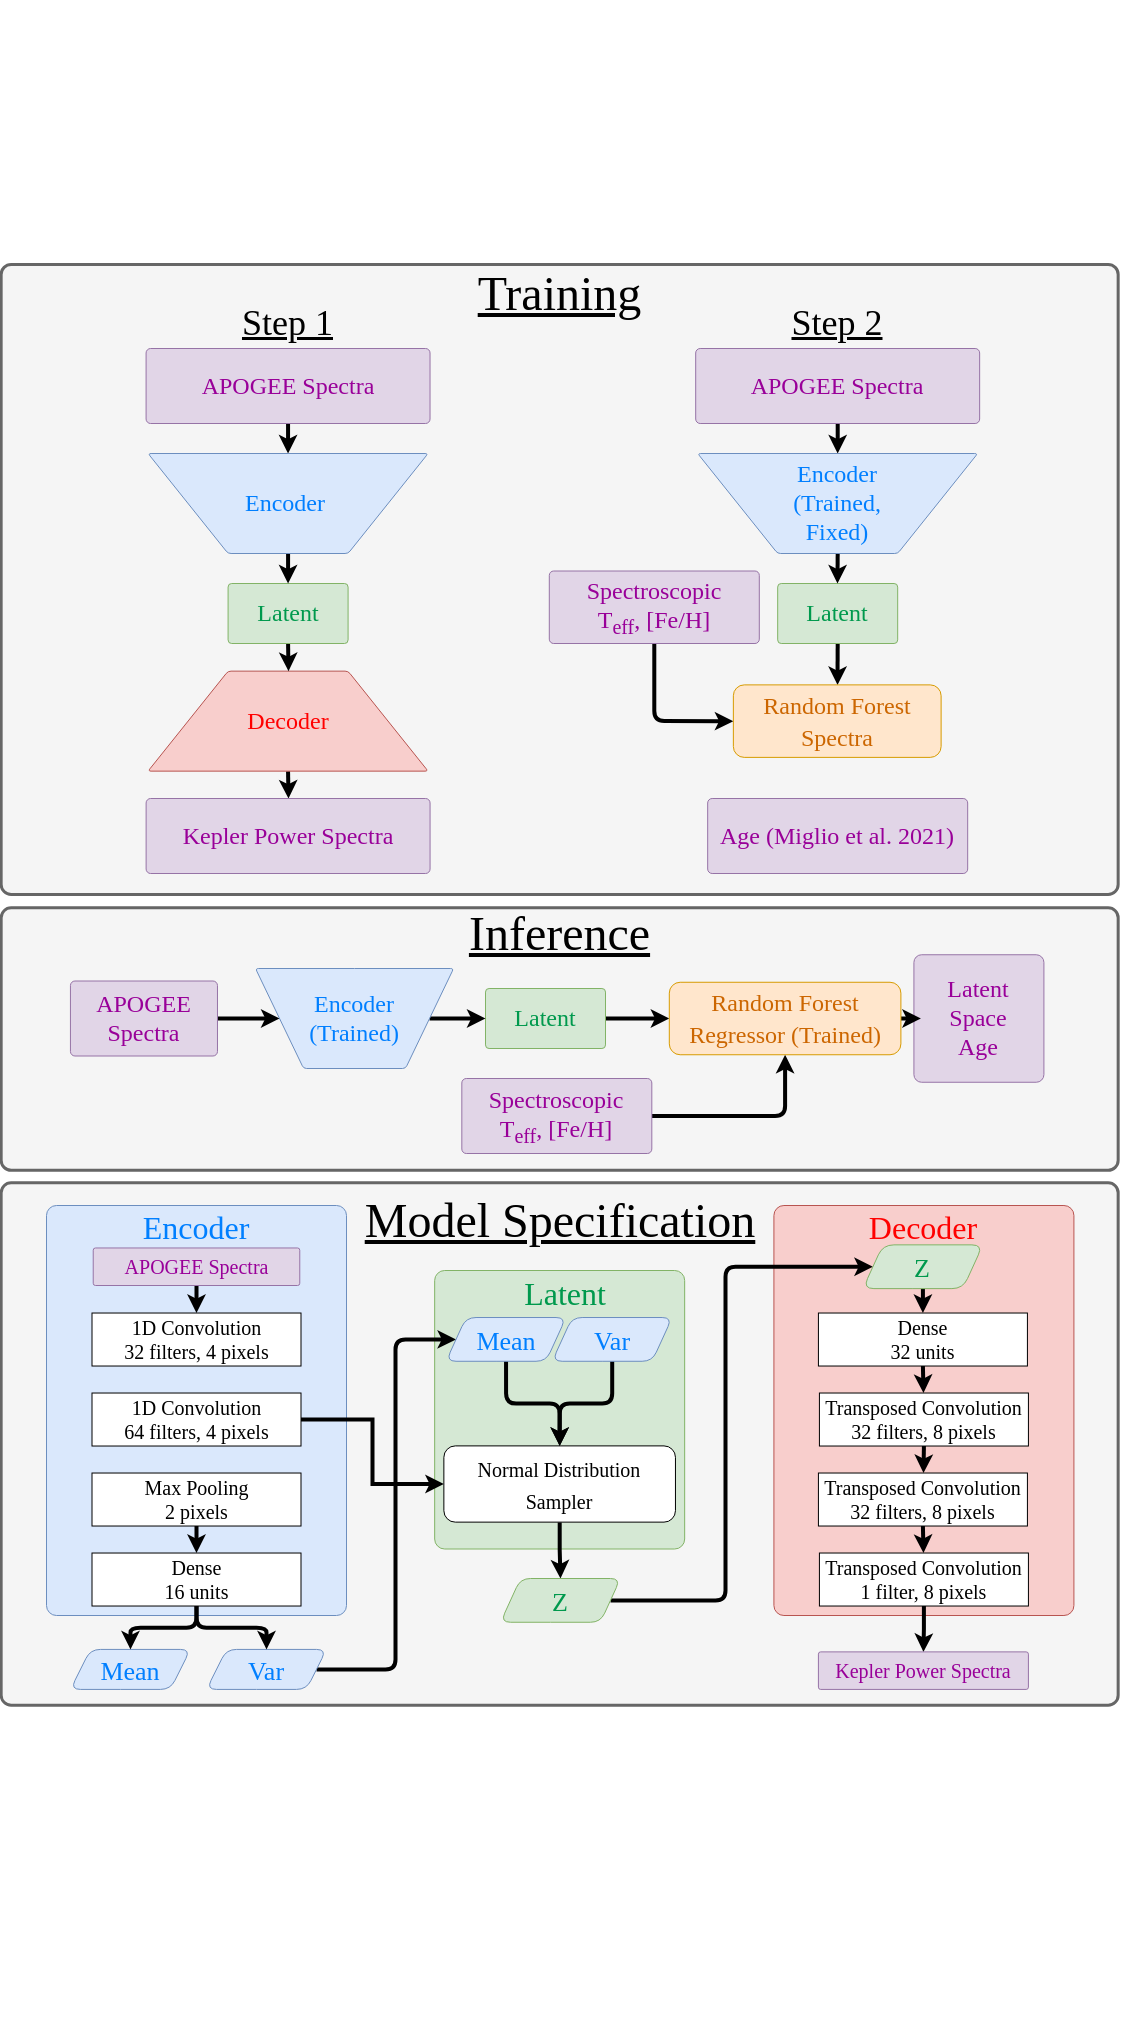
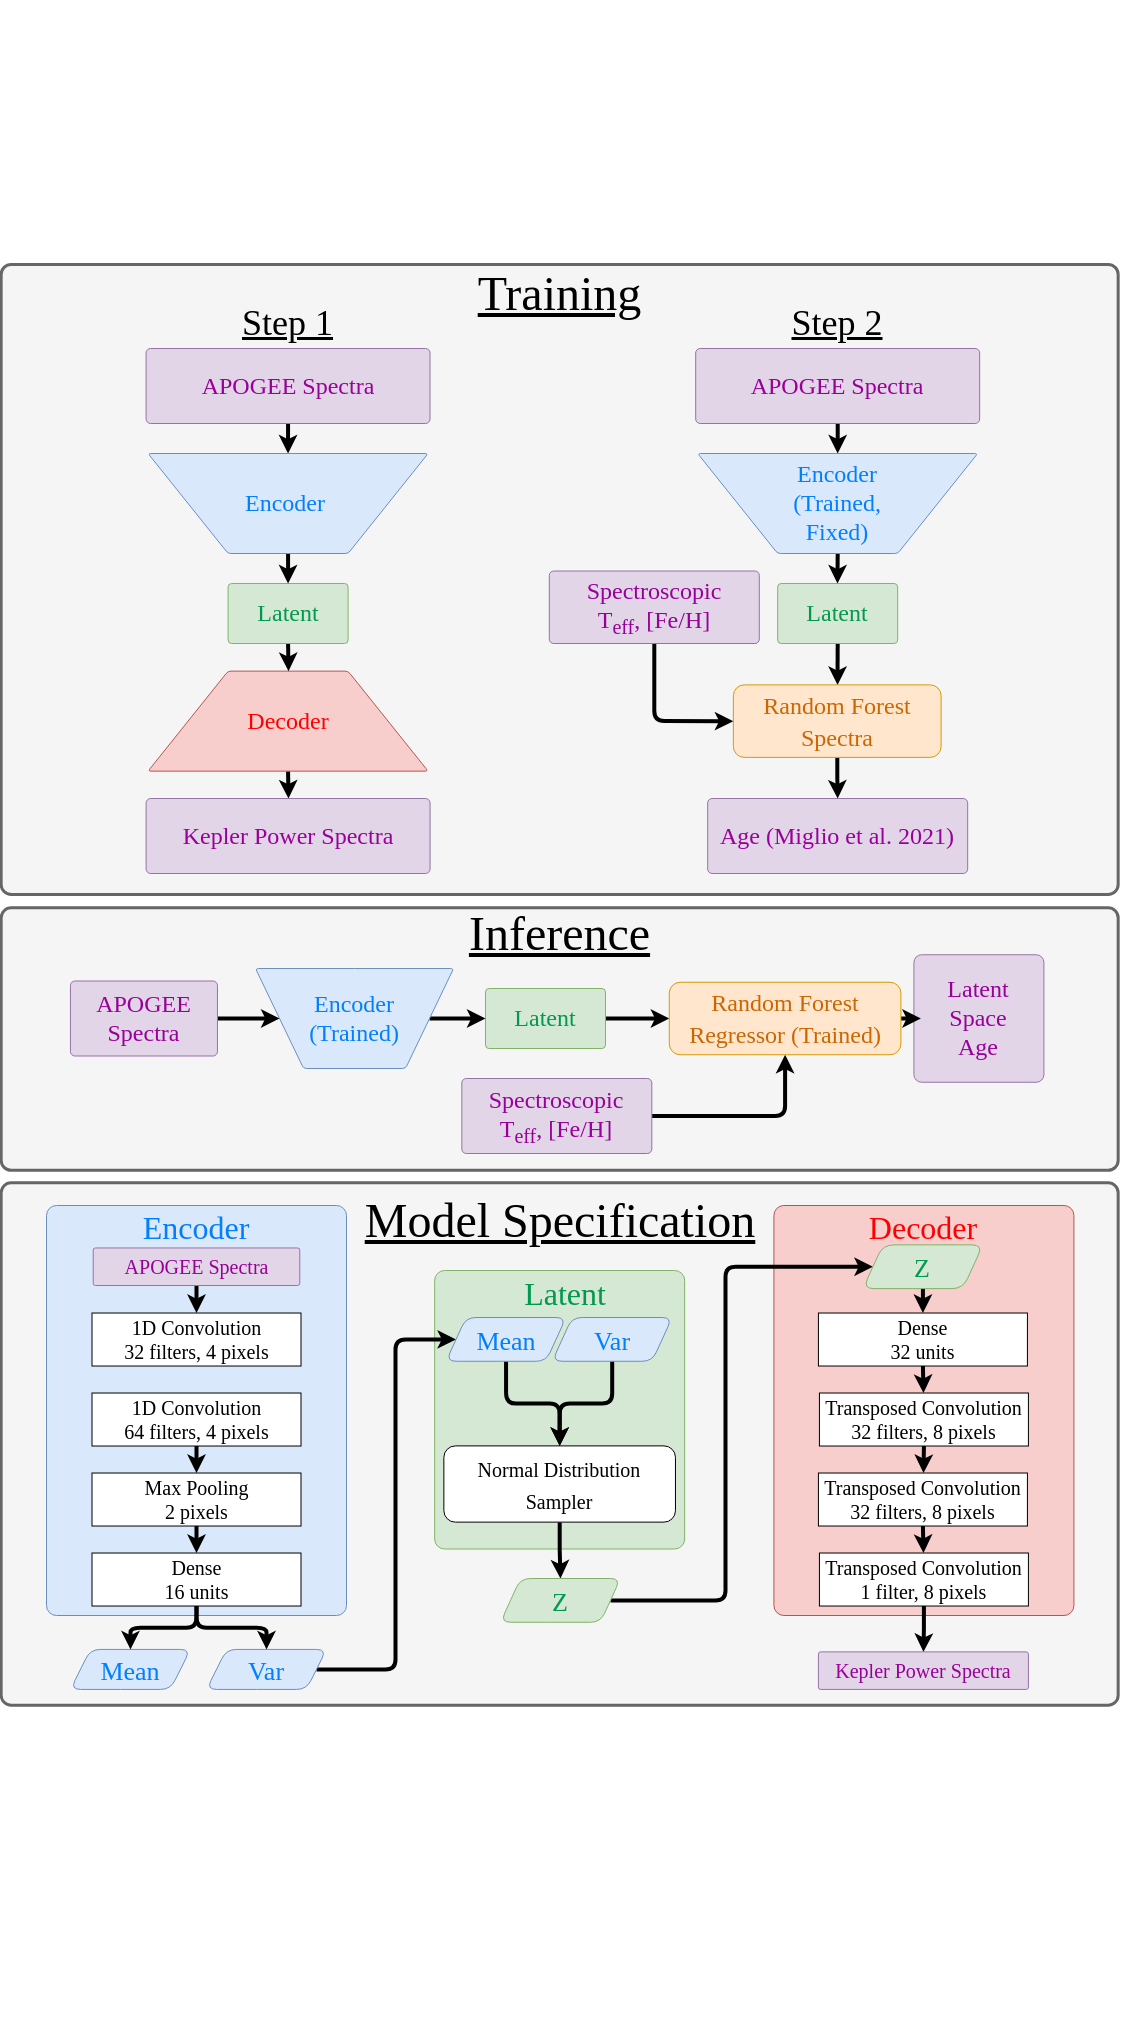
edge "Random Forest Spectra" -> "Age (Miglio et al. 2021)": added
edge "1D Convolution 64 filters, 4 pixels" -> "Normal Distribution Sampler": now "1D Convolution 64 filters, 4 pixels" -> "Max Pooling 2 pixels"
